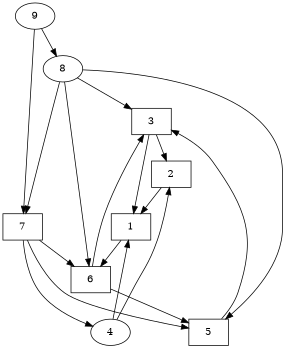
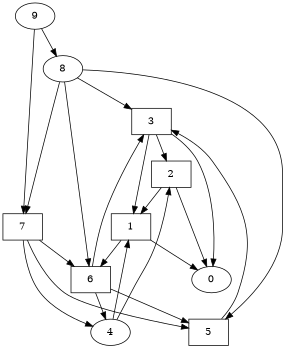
node "0": added
edge "6" -> "4": added
